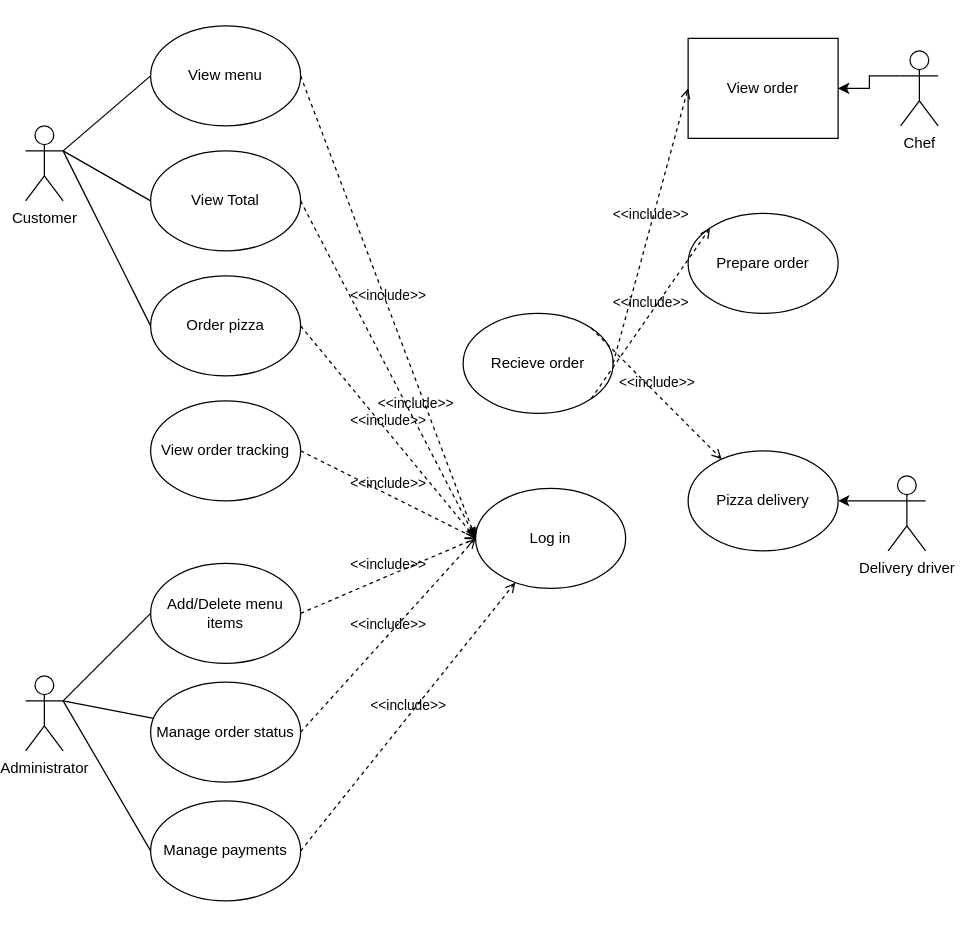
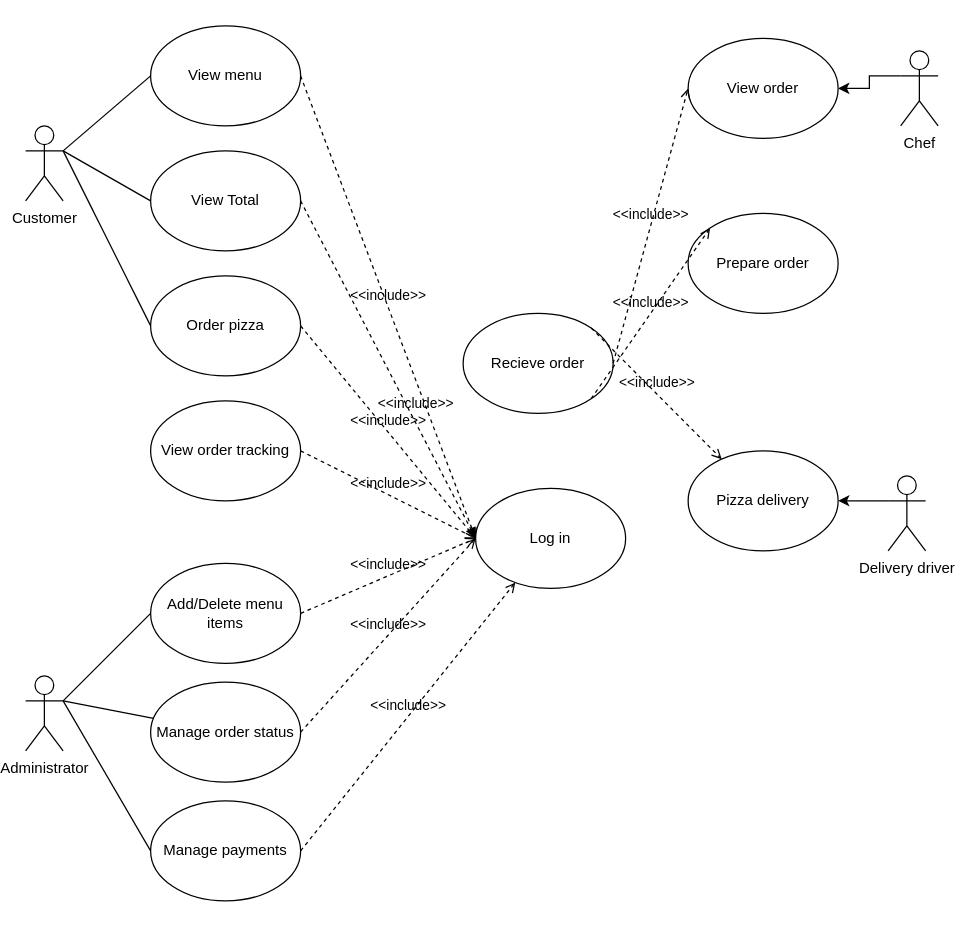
node "View order": shape rectangle -> ellipse
